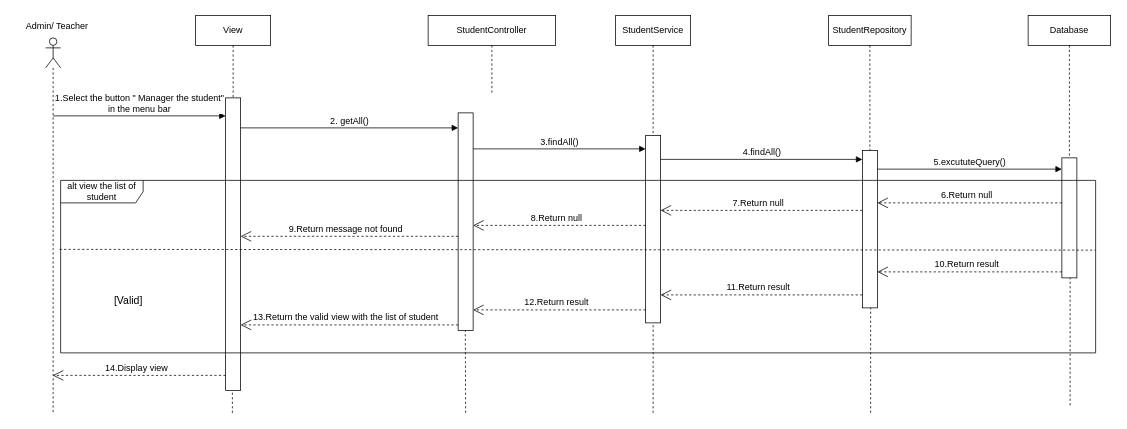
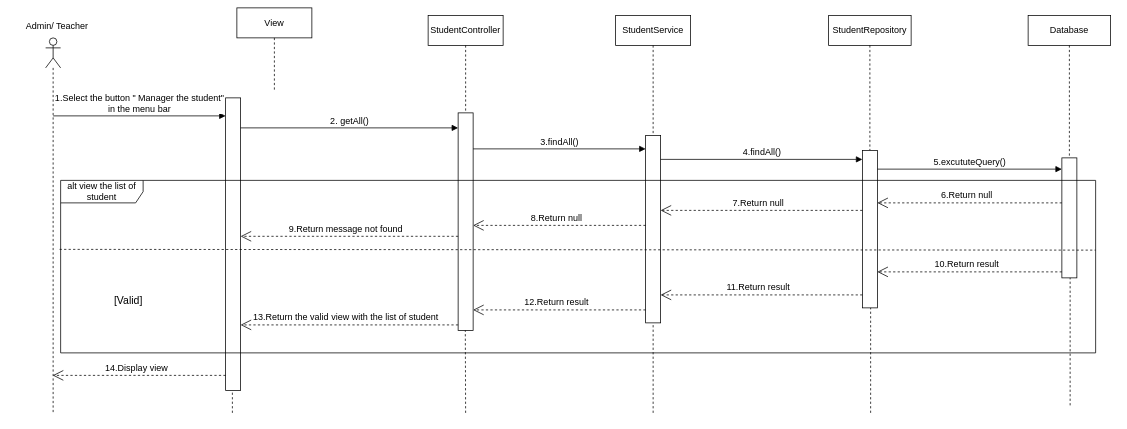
node "StudentController": size 128x79 -> 75x98
node "View": moved (233, 57) -> (274, 49)
